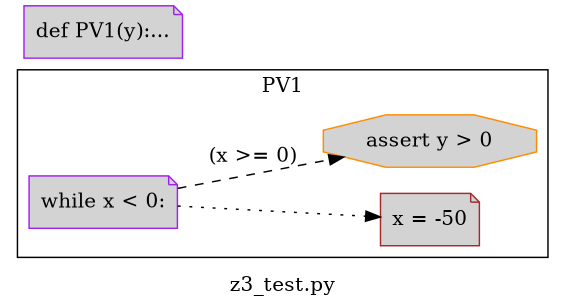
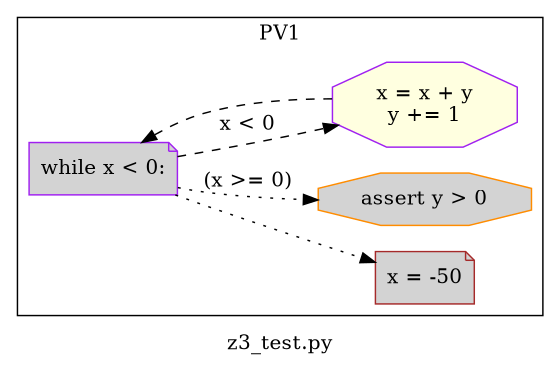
node "def PV1(y):...": removed
node "x = x + y y += 1": added
edge "while x < 0:" -> "assert y > 0": style dashed -> dotted
